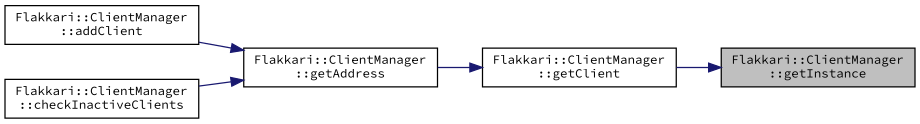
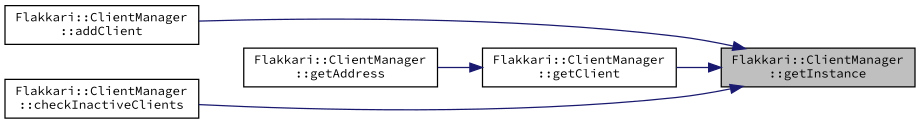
edge "Flakkari::ClientManager ::addClient" -> "Flakkari::ClientManager ::getAddress": now "Flakkari::ClientManager ::addClient" -> "Flakkari::ClientManager ::getInstance"
edge "Flakkari::ClientManager ::checkInactiveClients" -> "Flakkari::ClientManager ::getAddress": now "Flakkari::ClientManager ::checkInactiveClients" -> "Flakkari::ClientManager ::getInstance"
